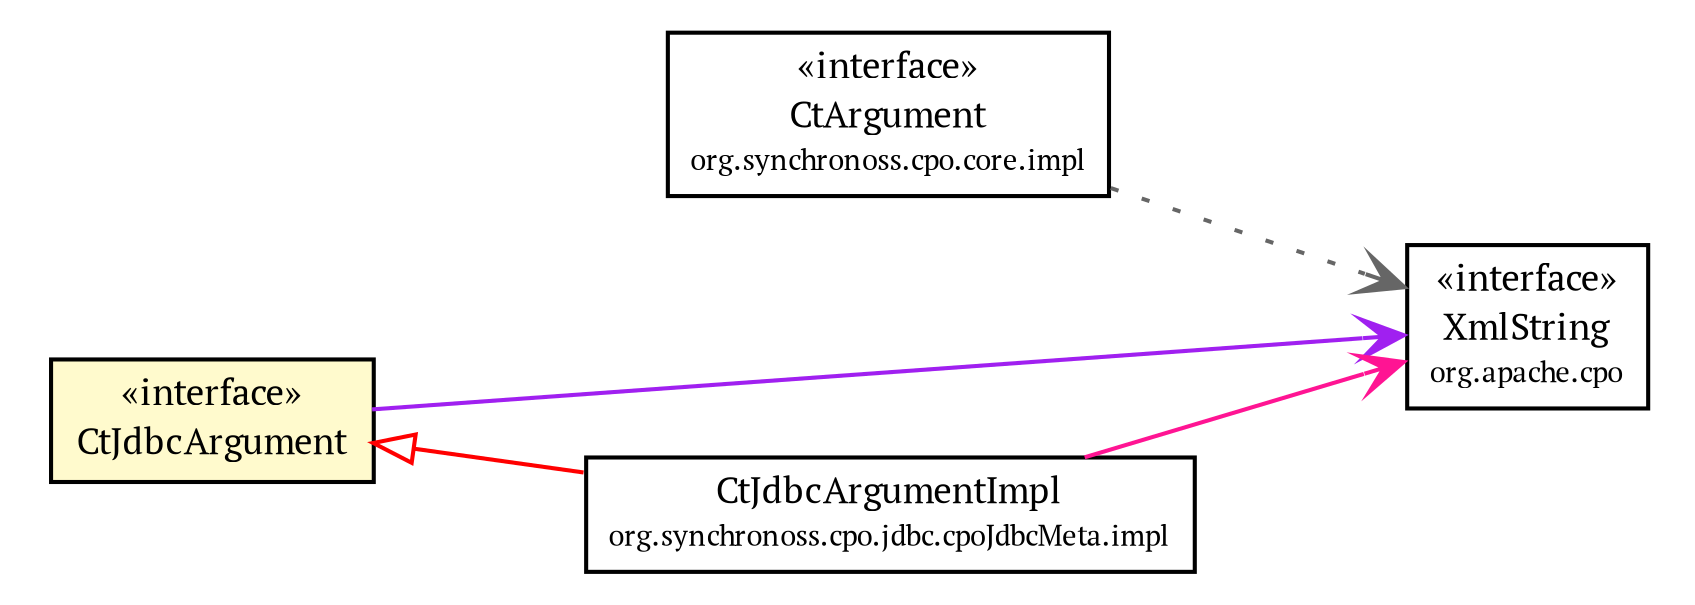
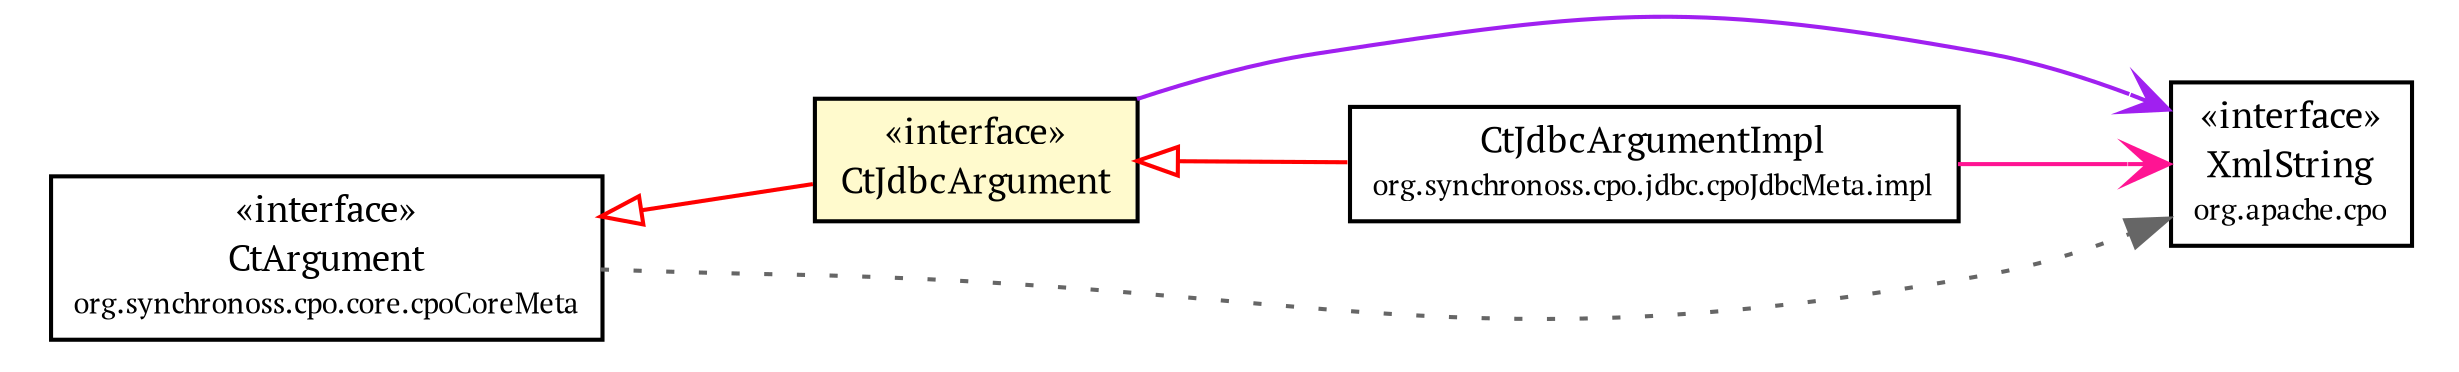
node "CtArgument": text "org.synchronoss.cpo.core.impl" -> "org.synchronoss.cpo.core.cpoCoreMeta"
edge "CtJdbcArgument" -> "CtArgument": added
edge "CtArgument" -> "XmlString": arrowhead open -> normal
